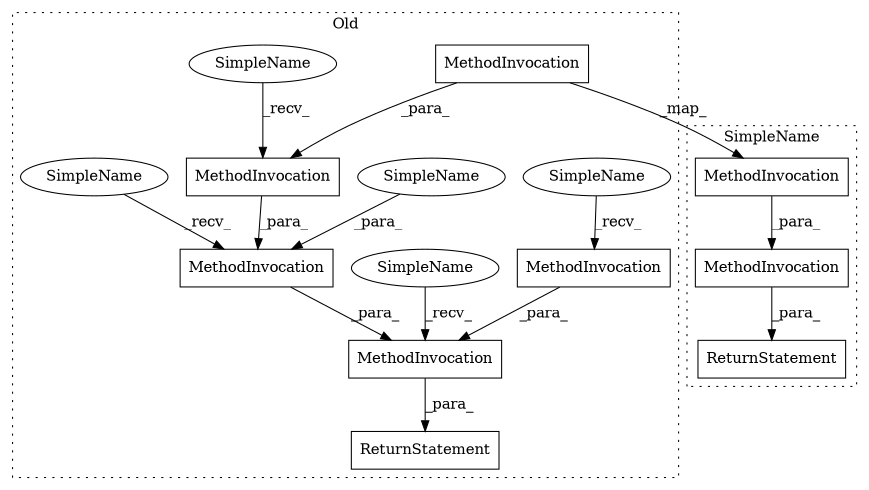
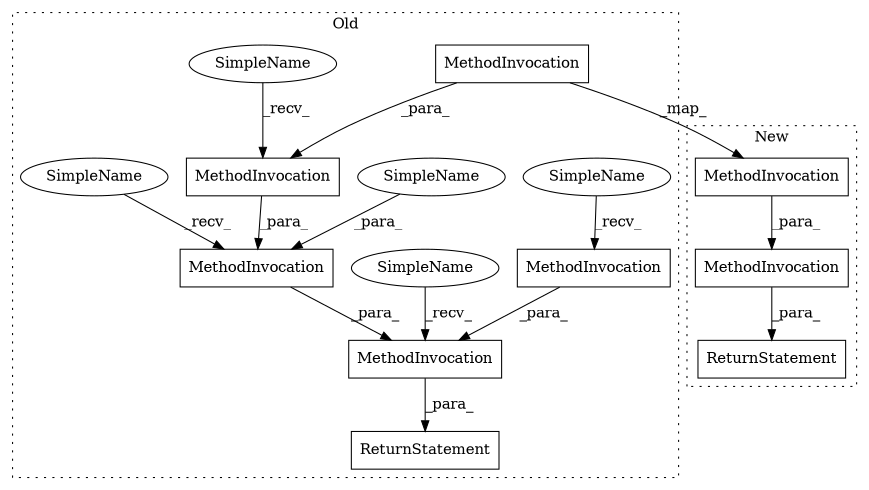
cluster "SimpleName": label "SimpleName" -> "New"
